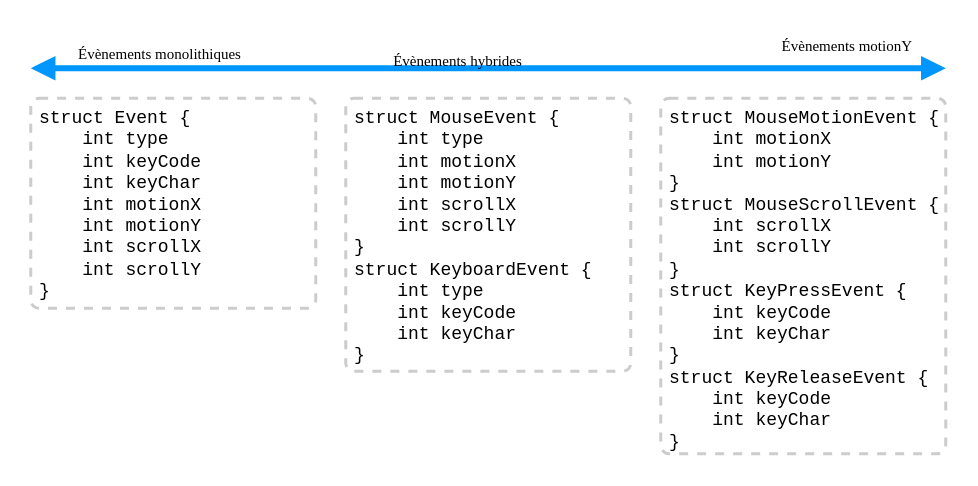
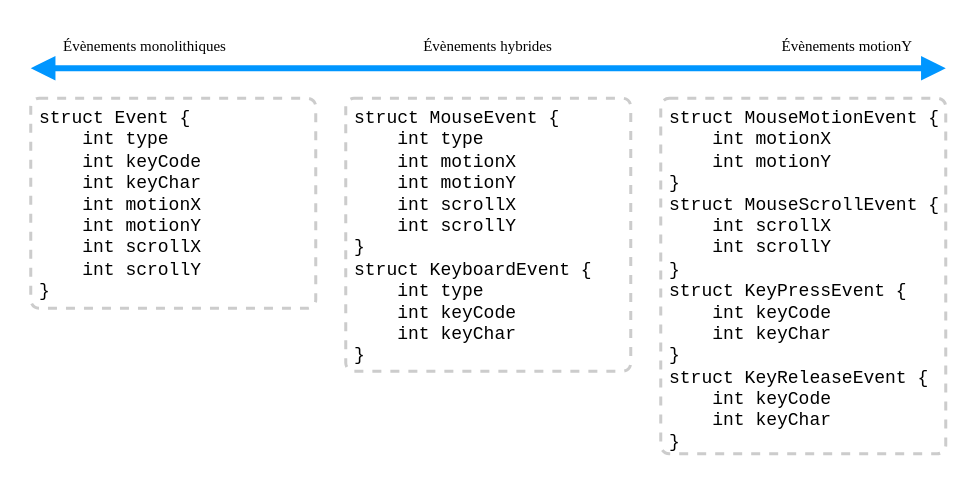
node "Évènements monolithiques": moved (203, 53) -> (188, 46)
node "Évènements hybrides": moved (458, 61) -> (488, 46)
